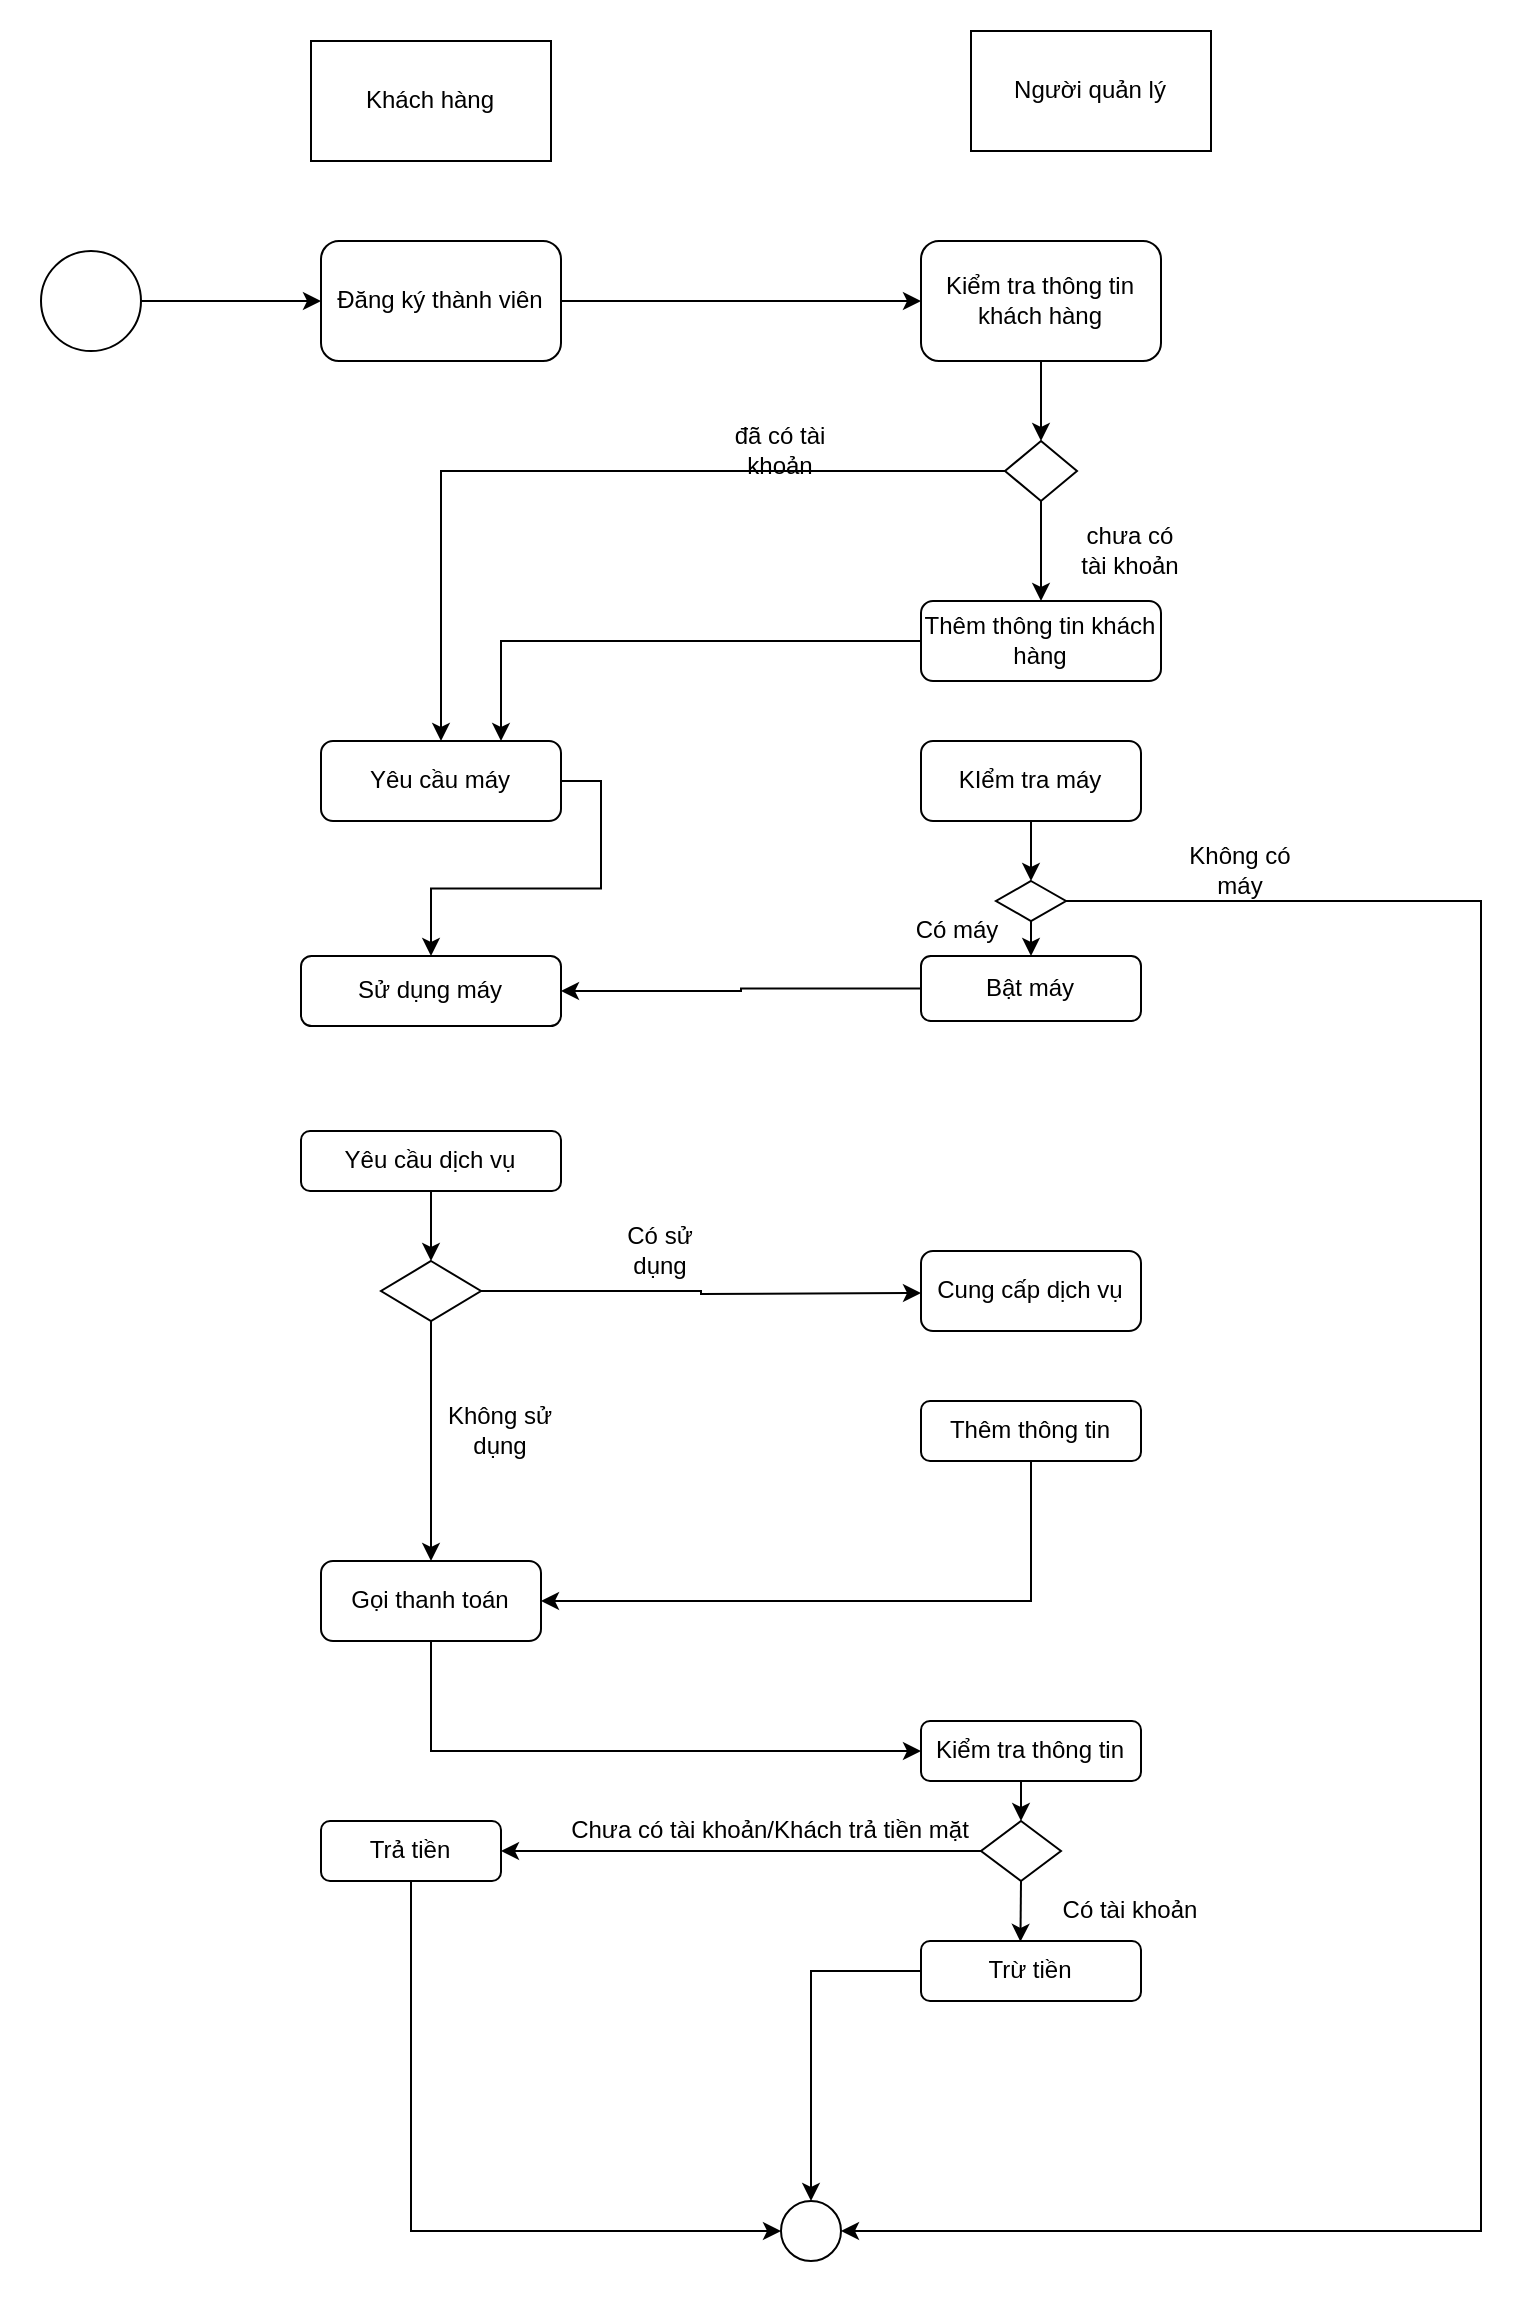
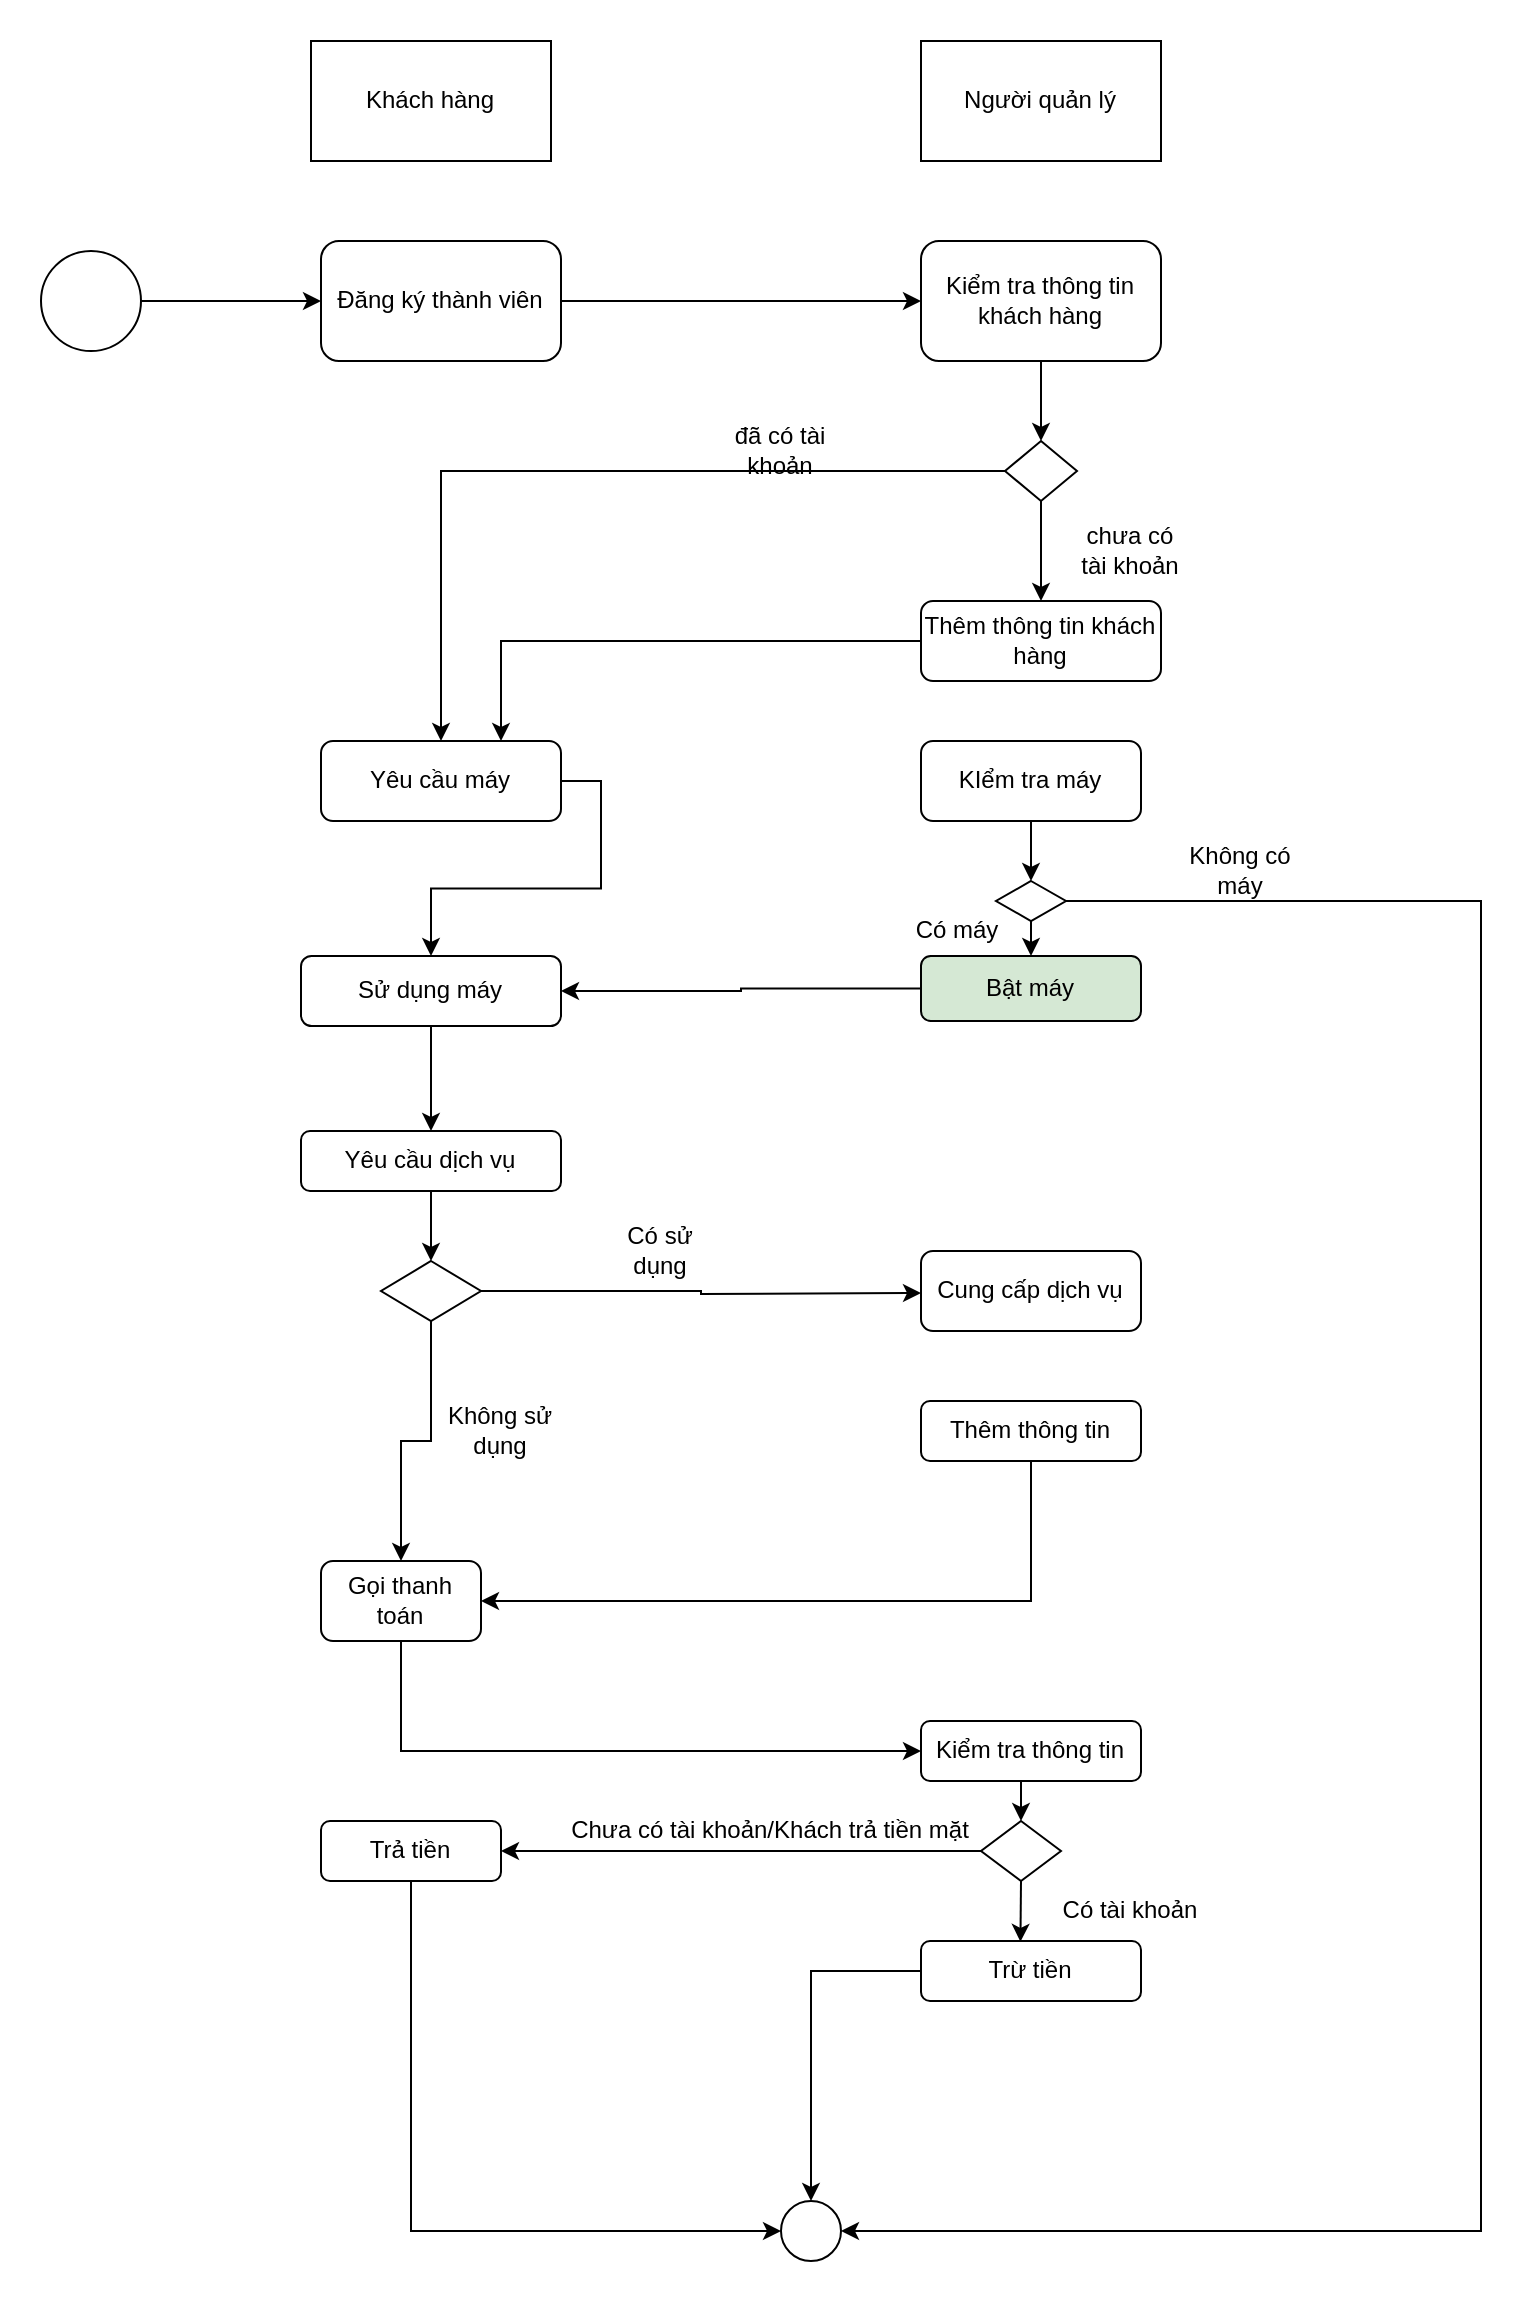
node "Người quản lý": moved (1091, 91) -> (1041, 101)
node "Bật máy": fillcolor #ffffff -> #d5e8d4
edge "Sử dụng máy" -> "Yêu cầu dịch vụ": added
node "Gọi thanh toán": size 220x80 -> 160x80
